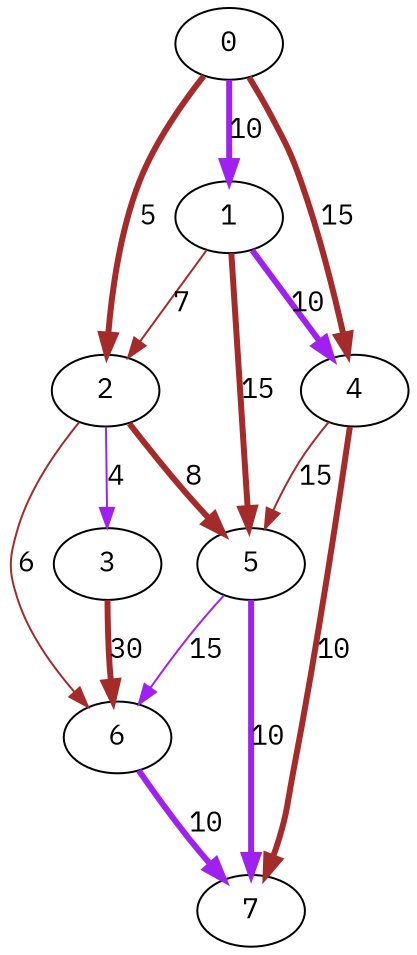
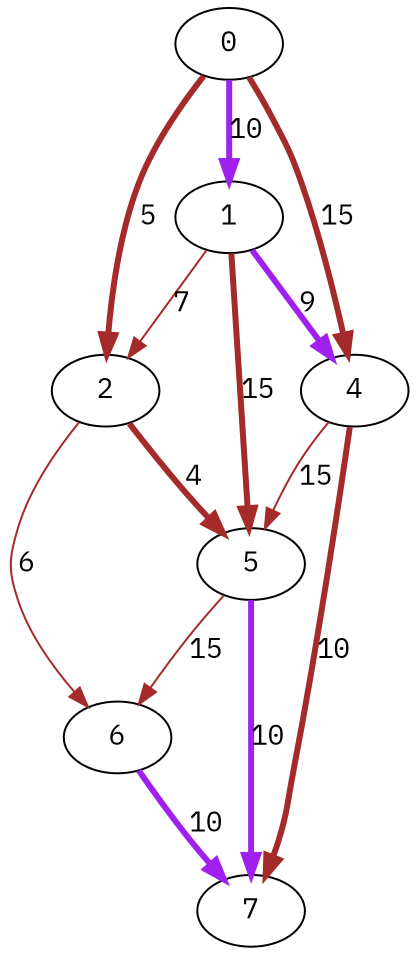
edge "1" -> "4": label "10" -> "9"
edge "2" -> "5": label "8" -> "4"
node "3": removed
edge "5" -> "6": color purple -> brown
